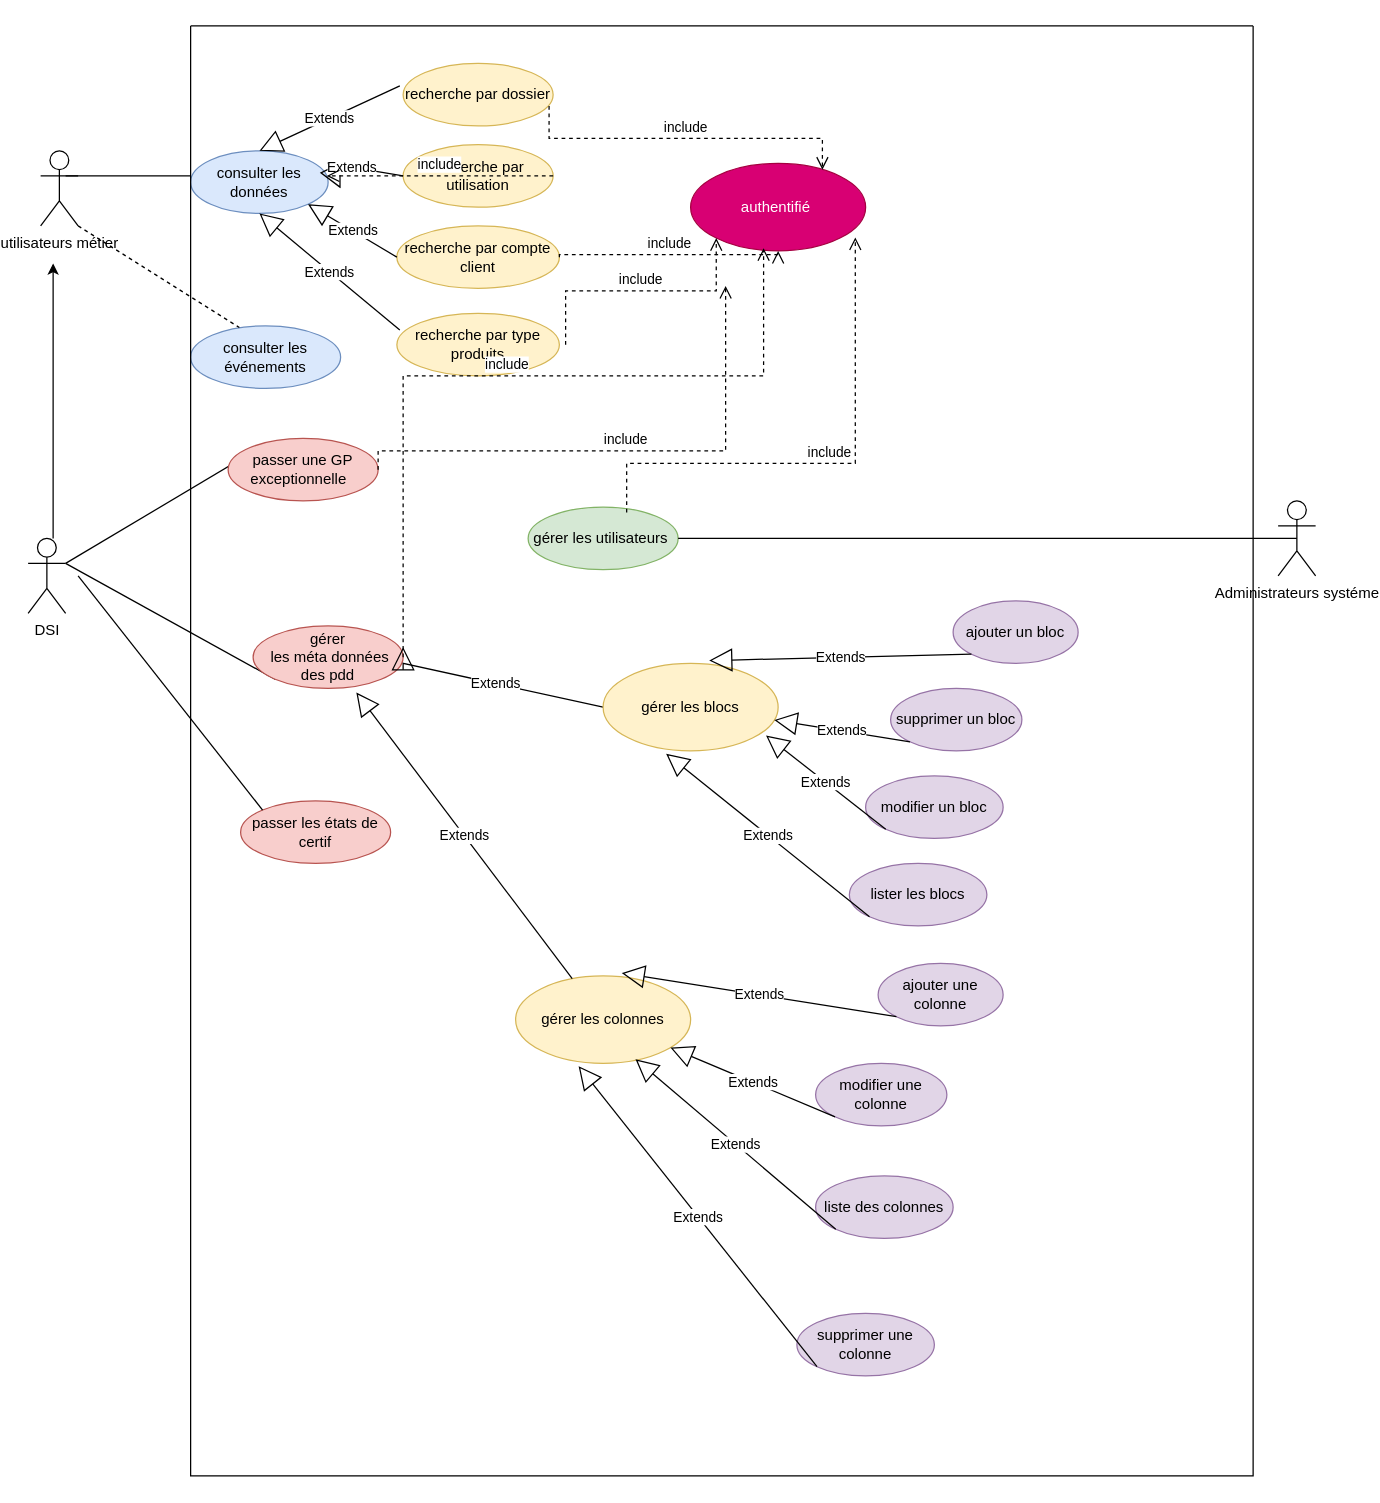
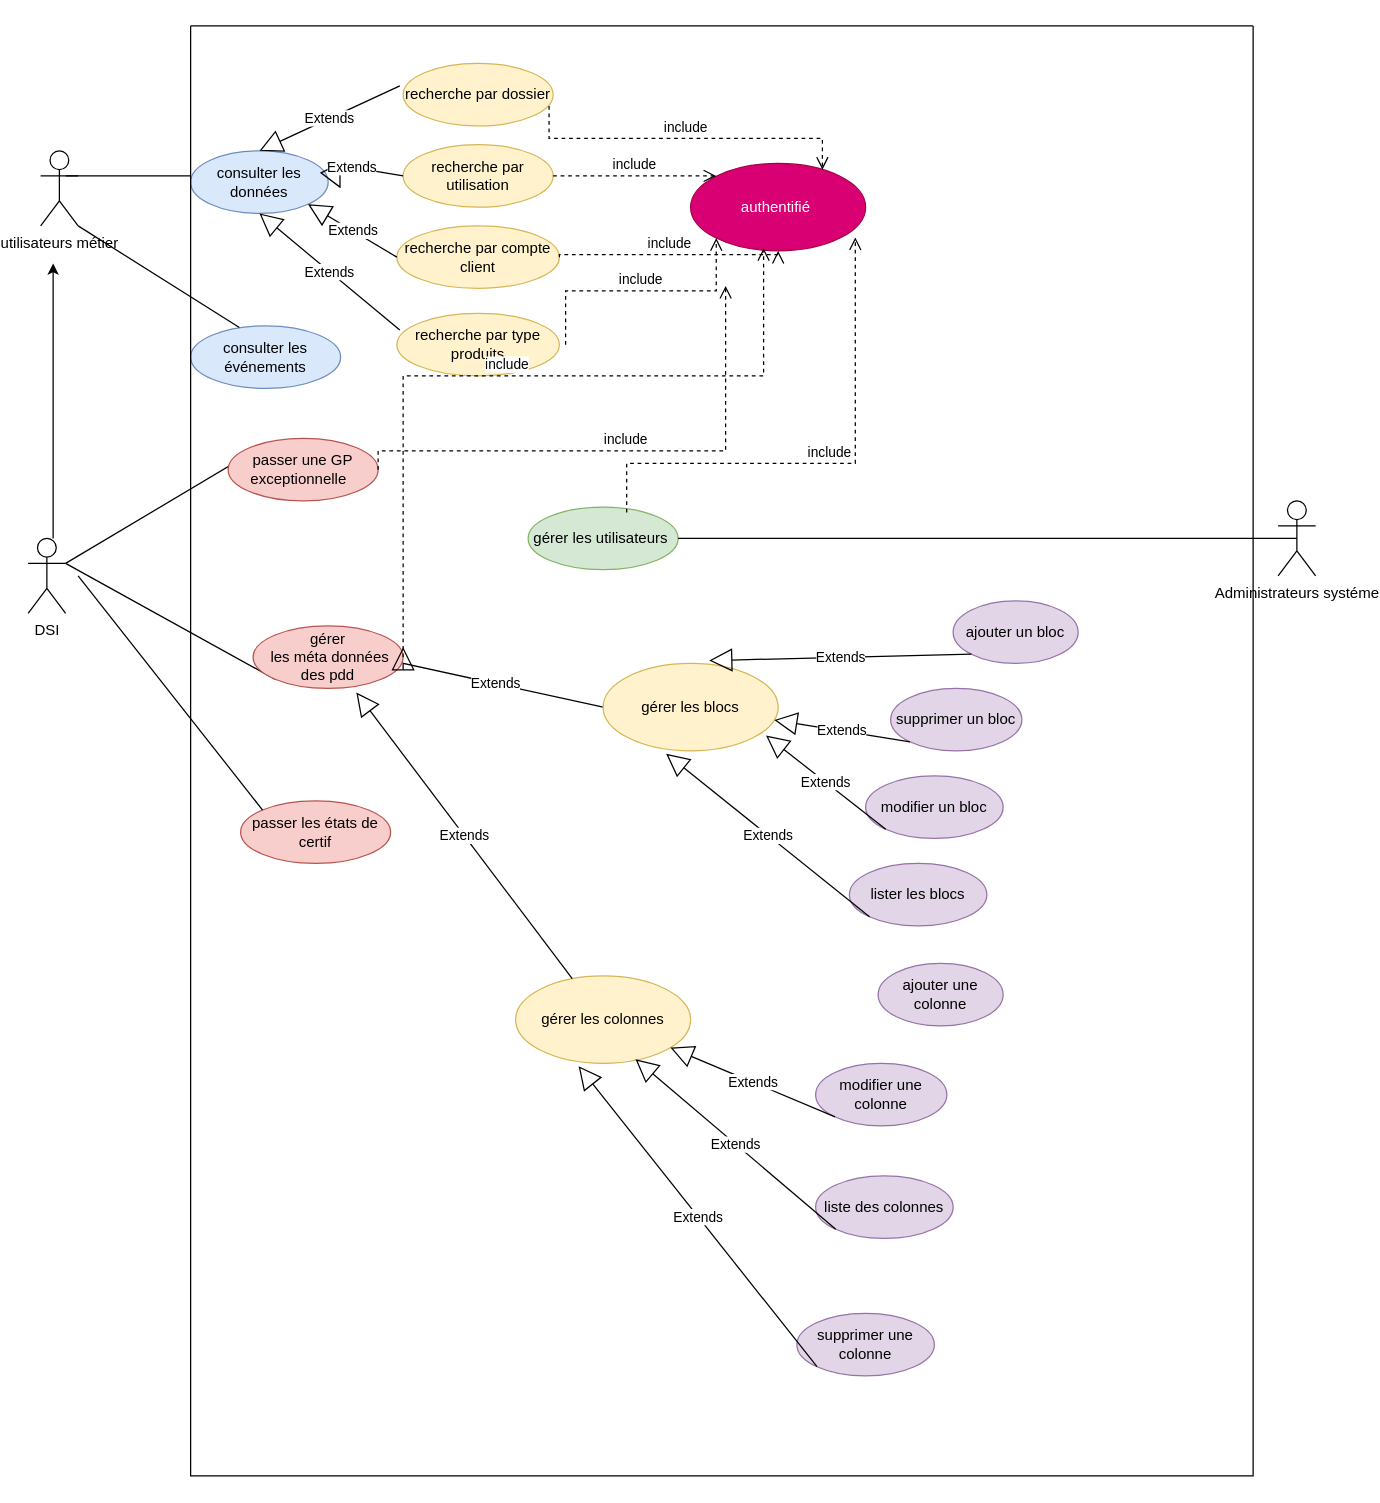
edge "recherche par utilisation" -> "consulter les données": now "recherche par utilisation" -> "authentifié"
edge "utilisateurs métier" -- "consulter les événements": style dashed -> solid
edge "ajouter une colonne" -> "gérer les colonnes": removed, label "Extends"
